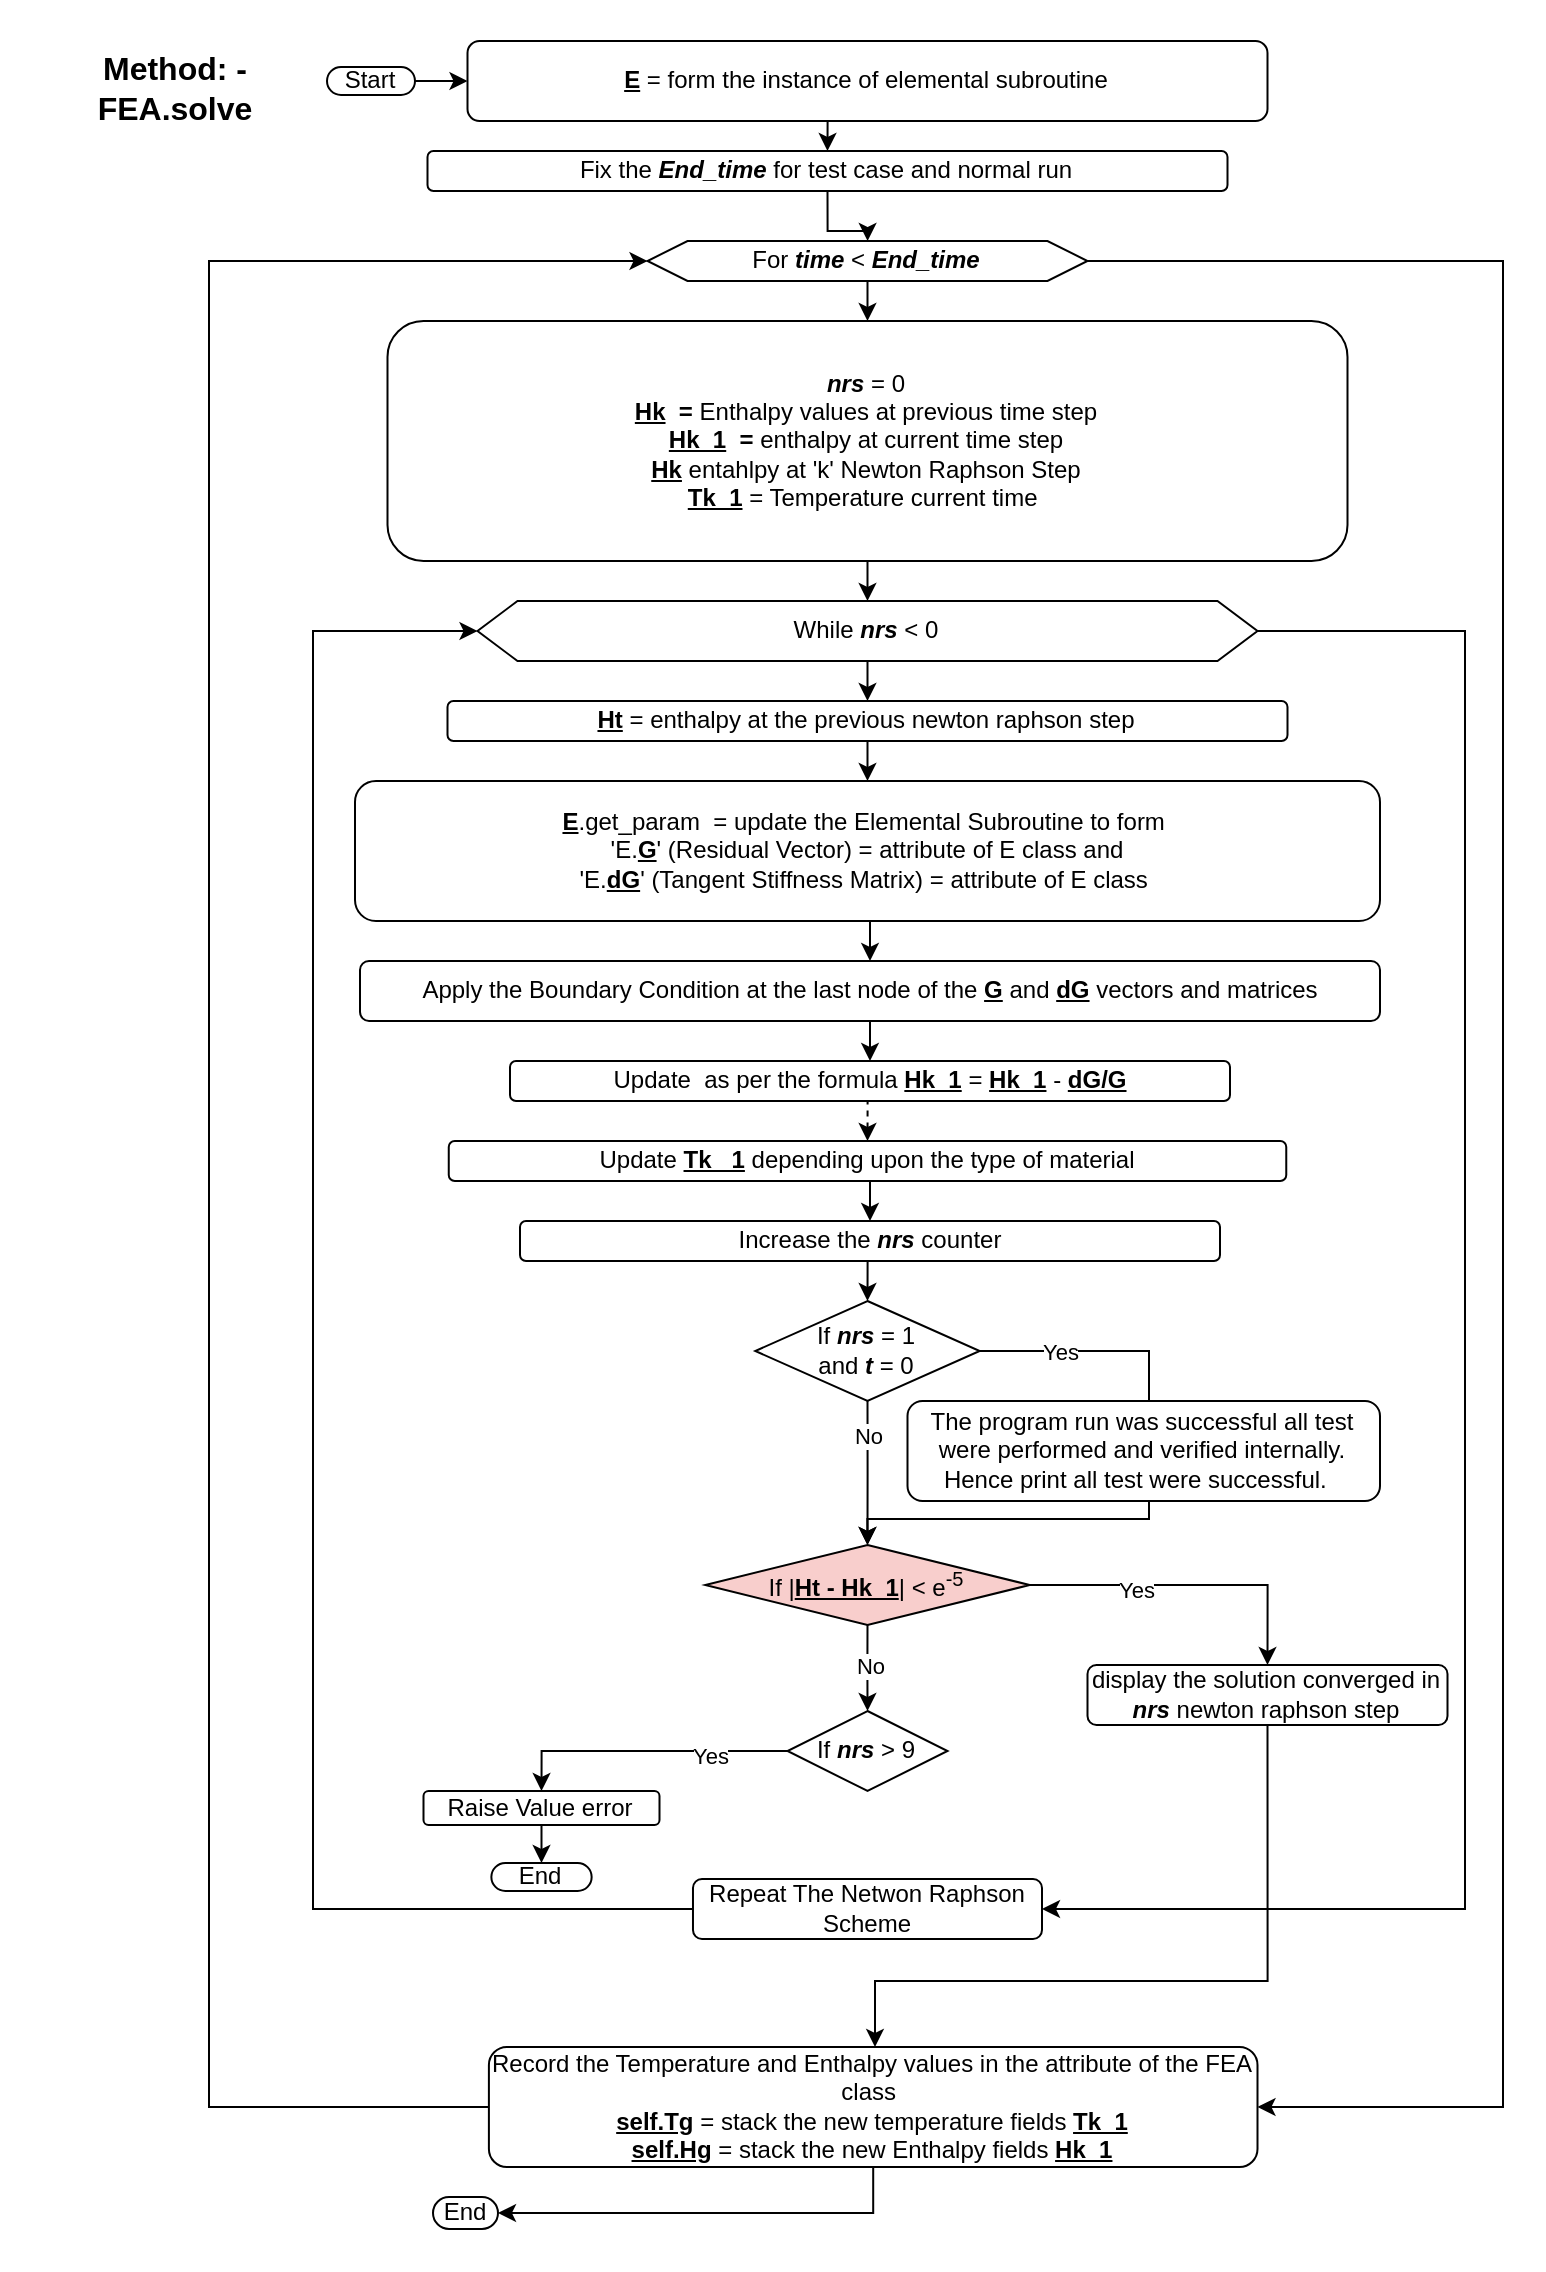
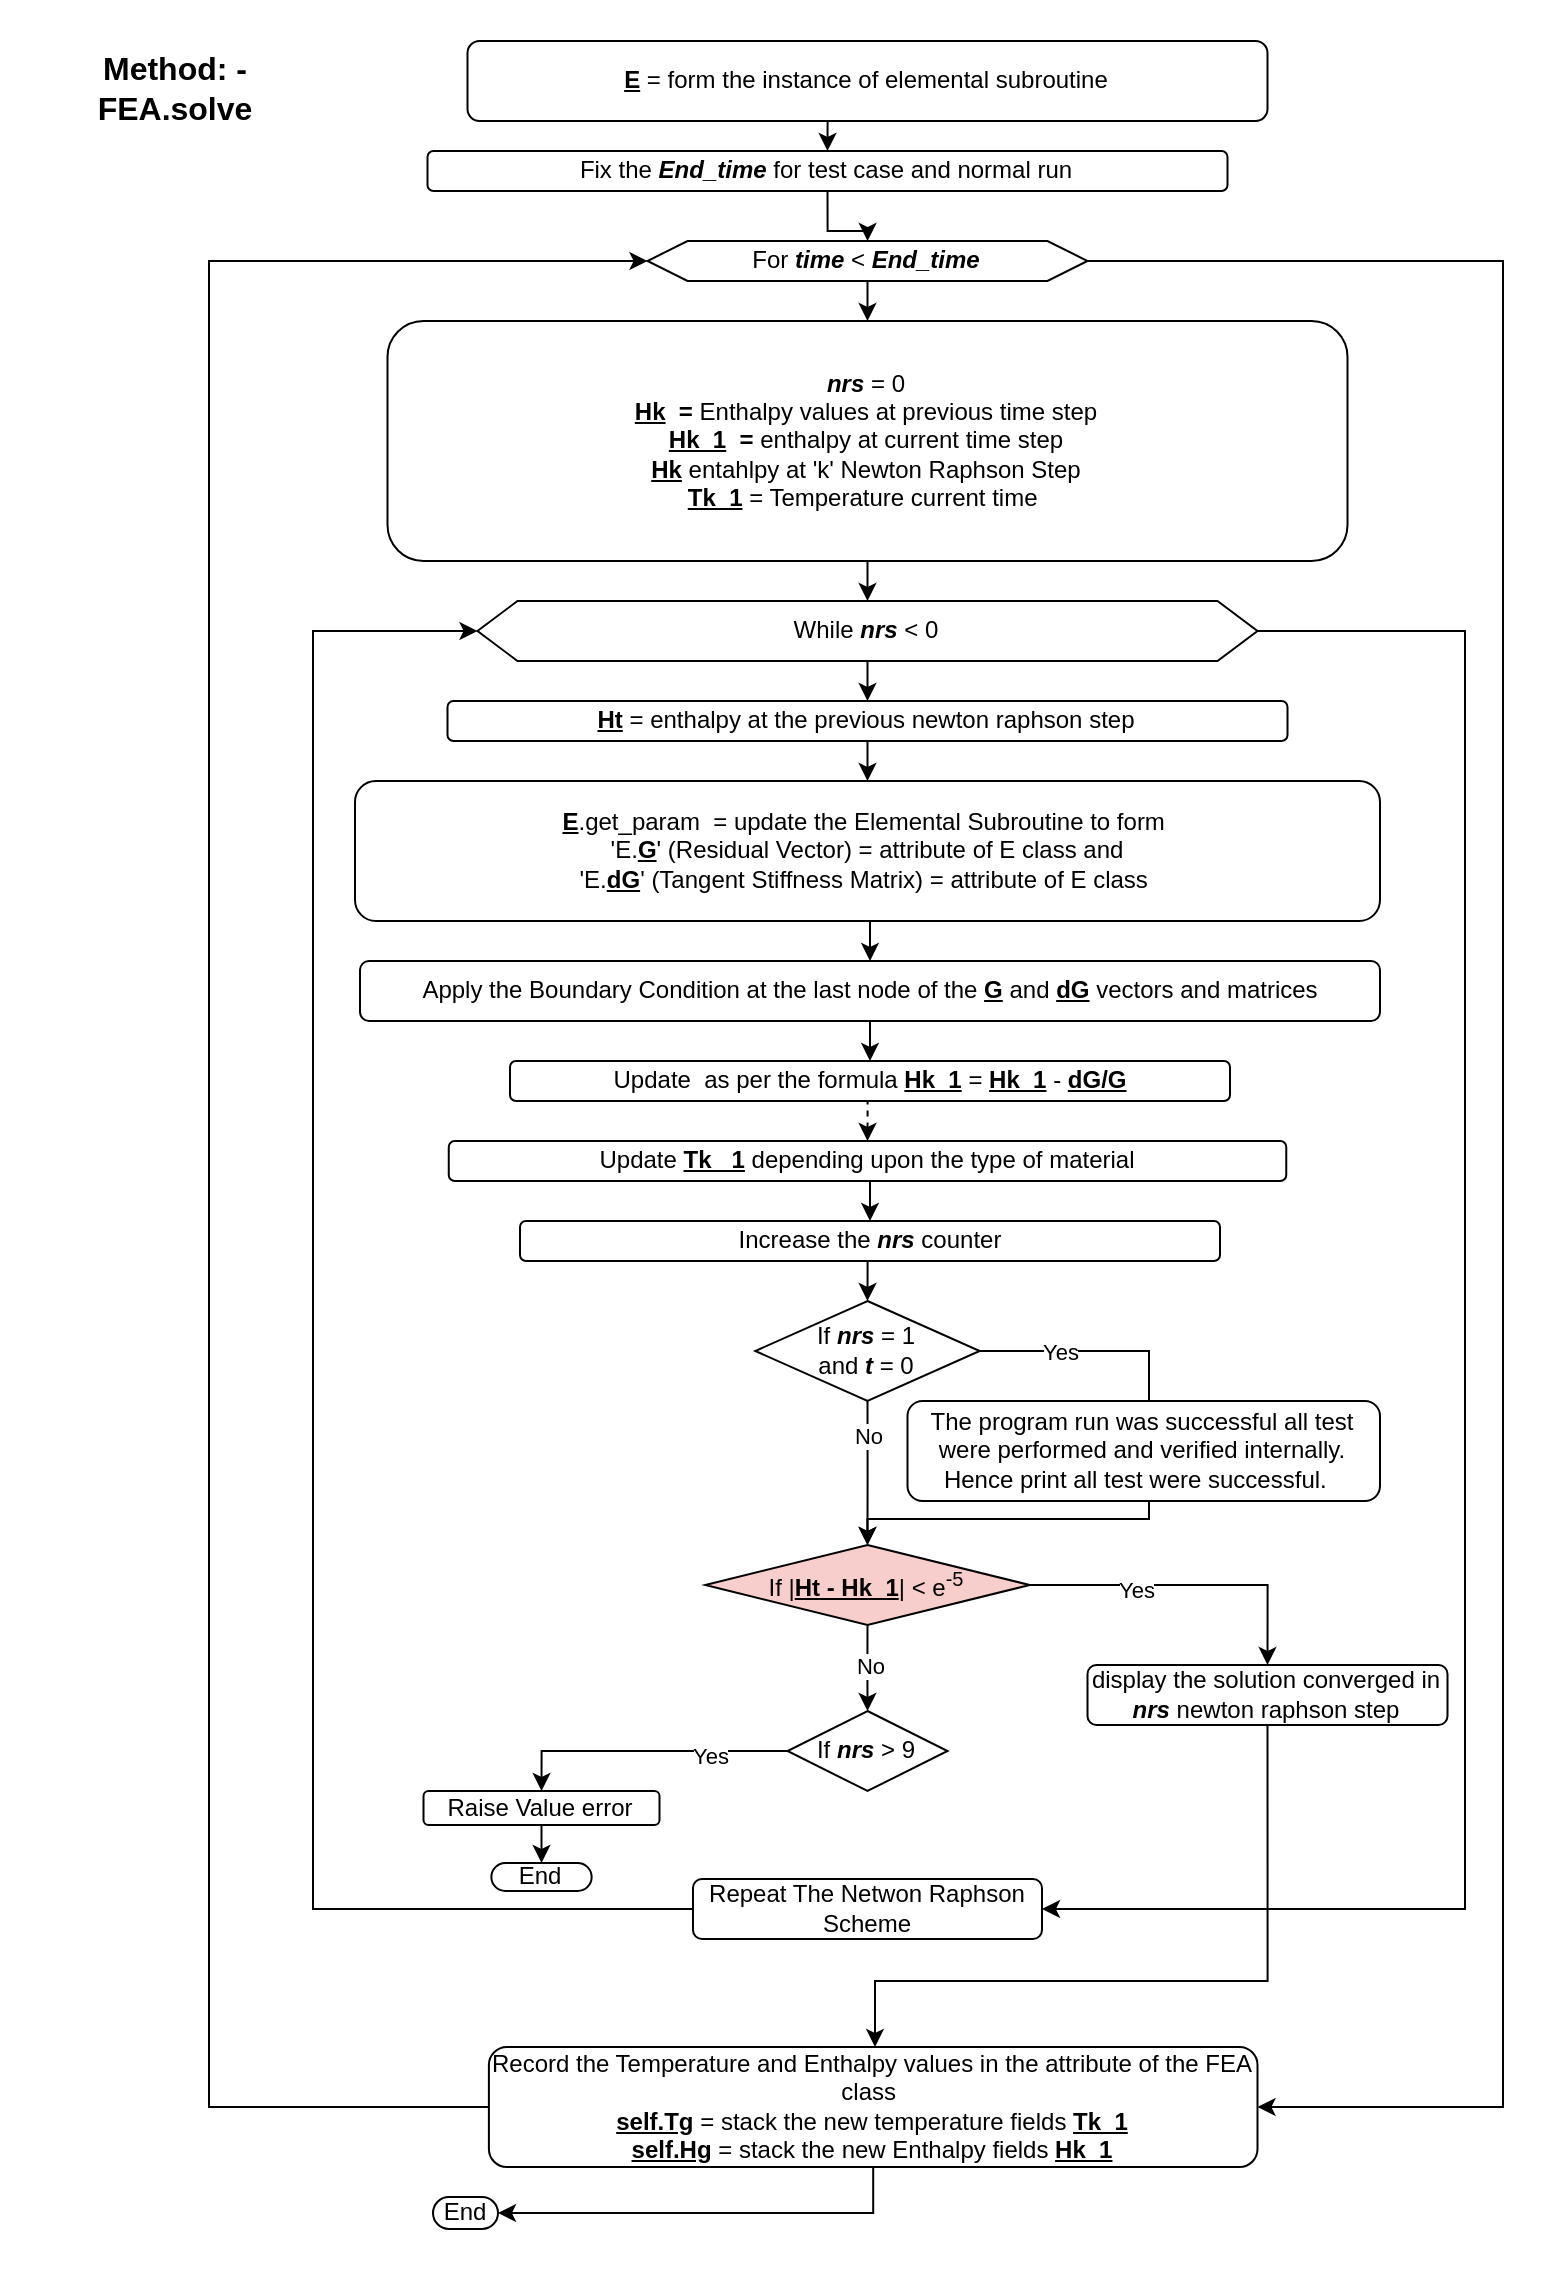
node "Start": removed
edge "Start" -> "E = form the instance of elemental subroutine": removed
